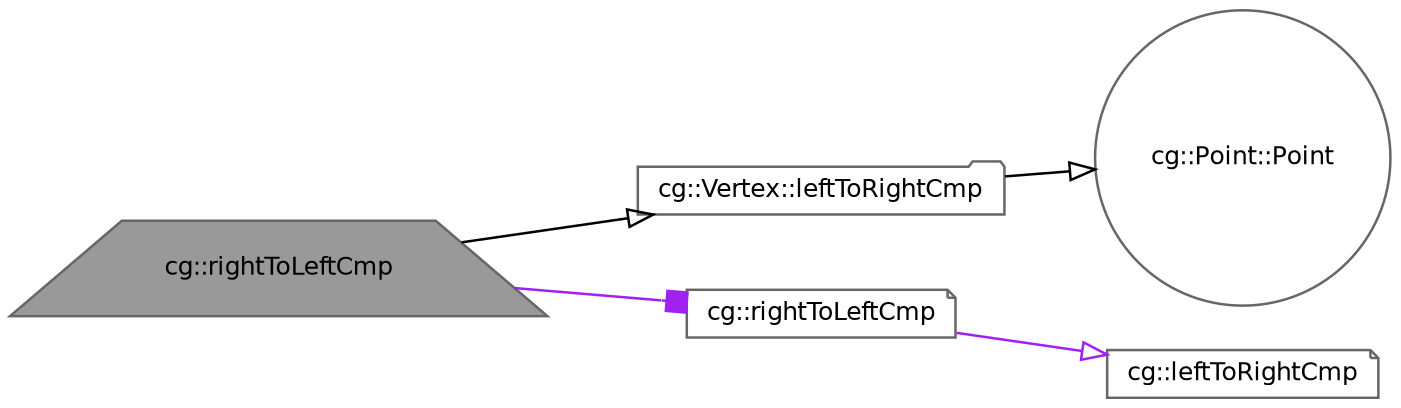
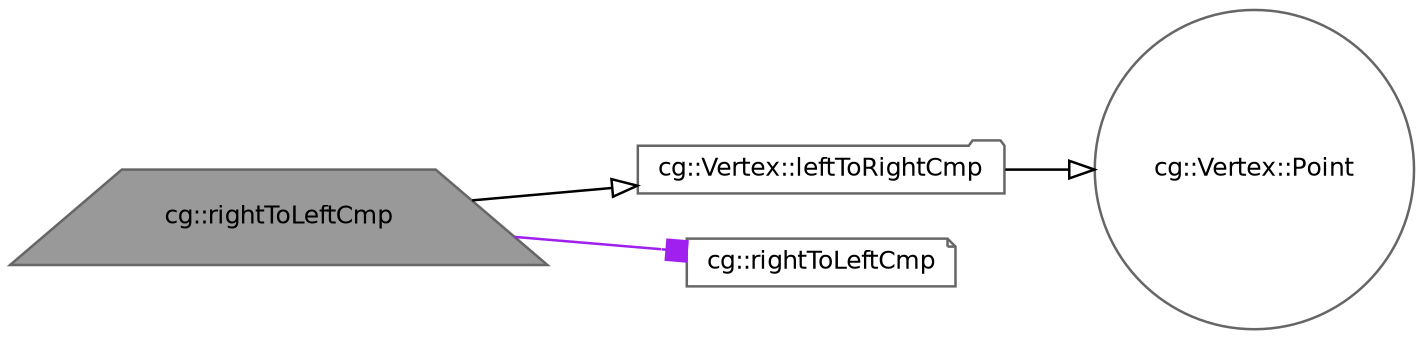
node "cg::Point::Point": label "cg::Point::Point" -> "cg::Vertex::Point"
node "cg::leftToRightCmp": removed
